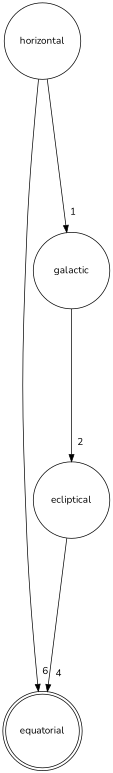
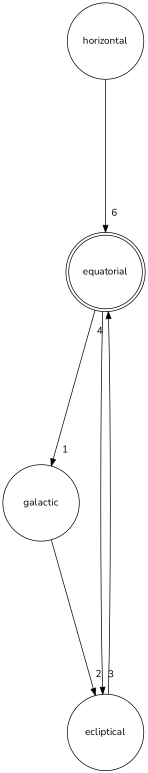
edge "horizontal" -> "galactic": now "equatorial" -> "galactic"
edge "equatorial" -> "ecliptical": added
